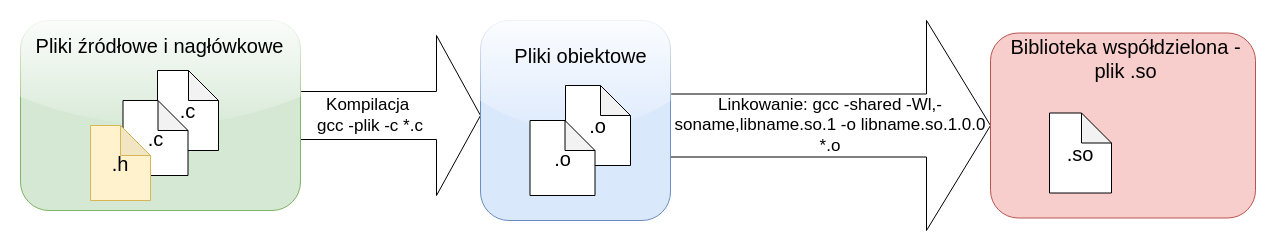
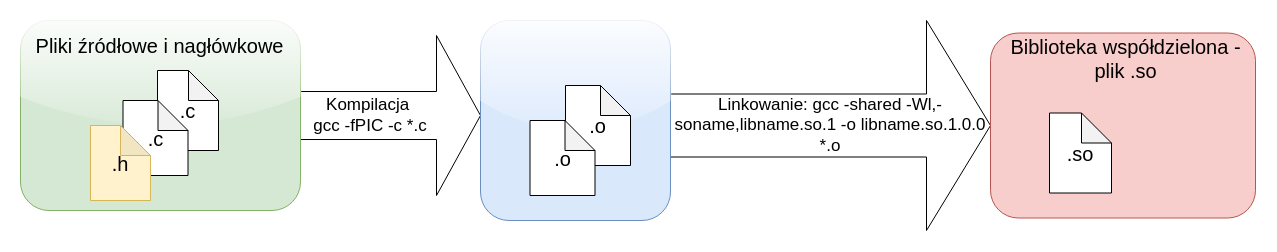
node "Pliki obiektowe": removed
node "Kompilacja gcc -plik -c *.c": label "Kompilacja gcc -plik -c *.c" -> "Kompilacja gcc -fPIC -c *.c"
